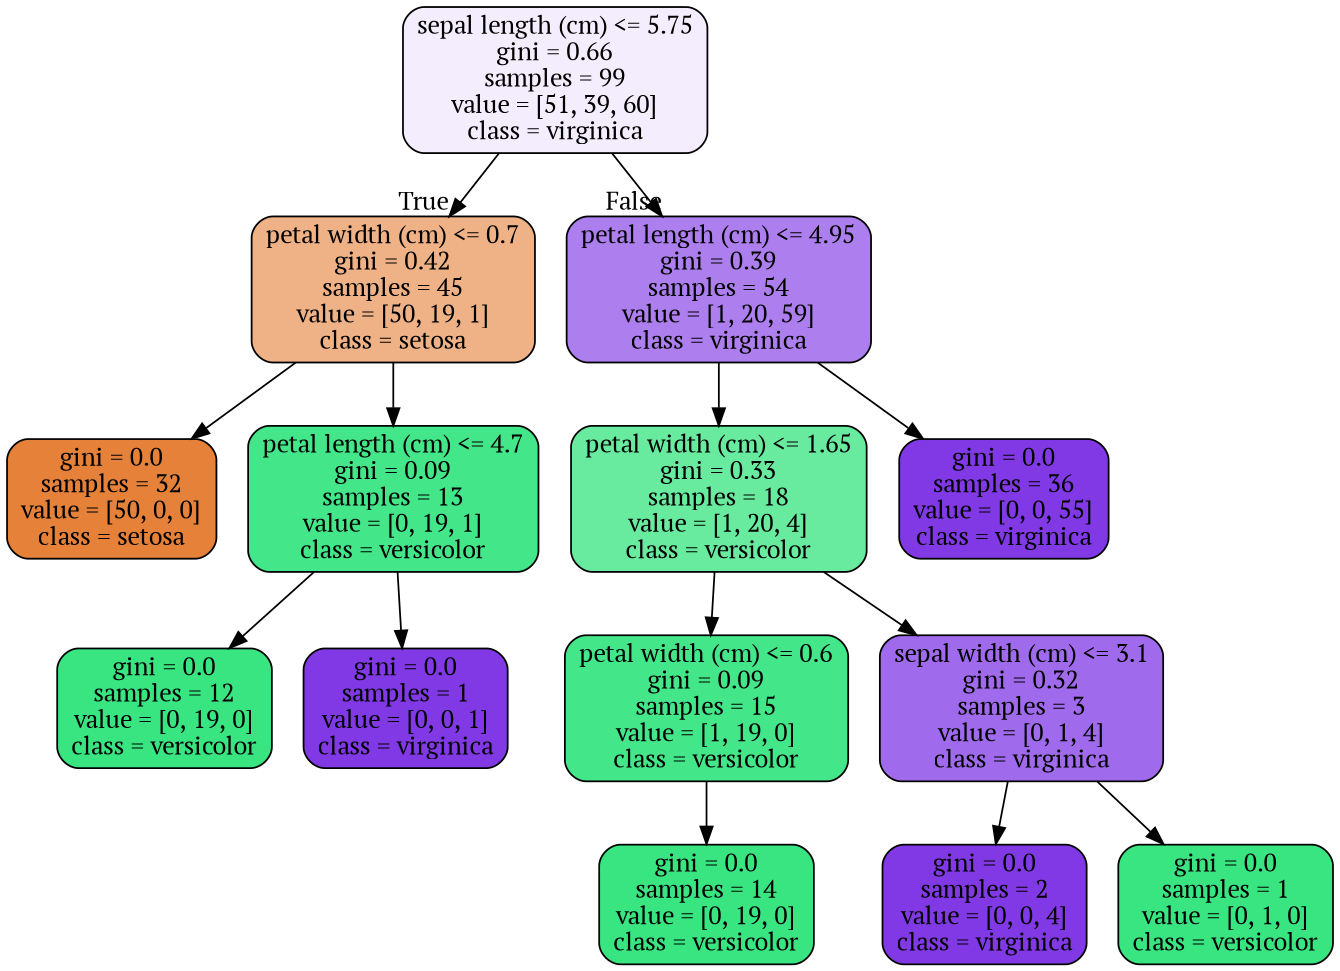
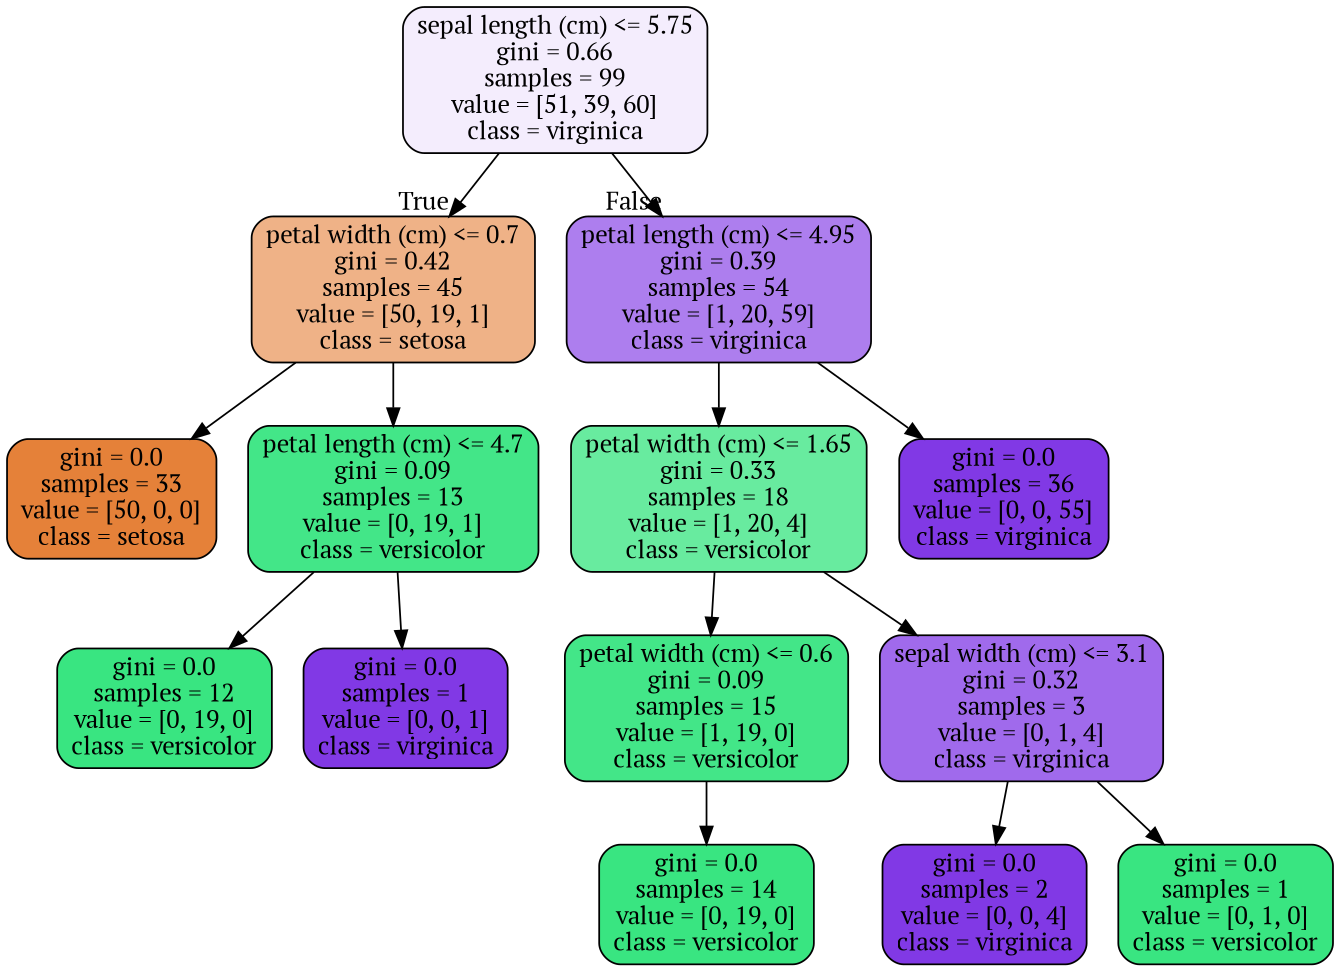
node "gini = 0.0 samples = 32 value = [50, 0, 0] class = setosa": label "gini = 0.0 samples = 32 value = [50, 0, 0] class = setosa" -> "gini = 0.0 samples = 33 value = [50, 0, 0] class = setosa"
